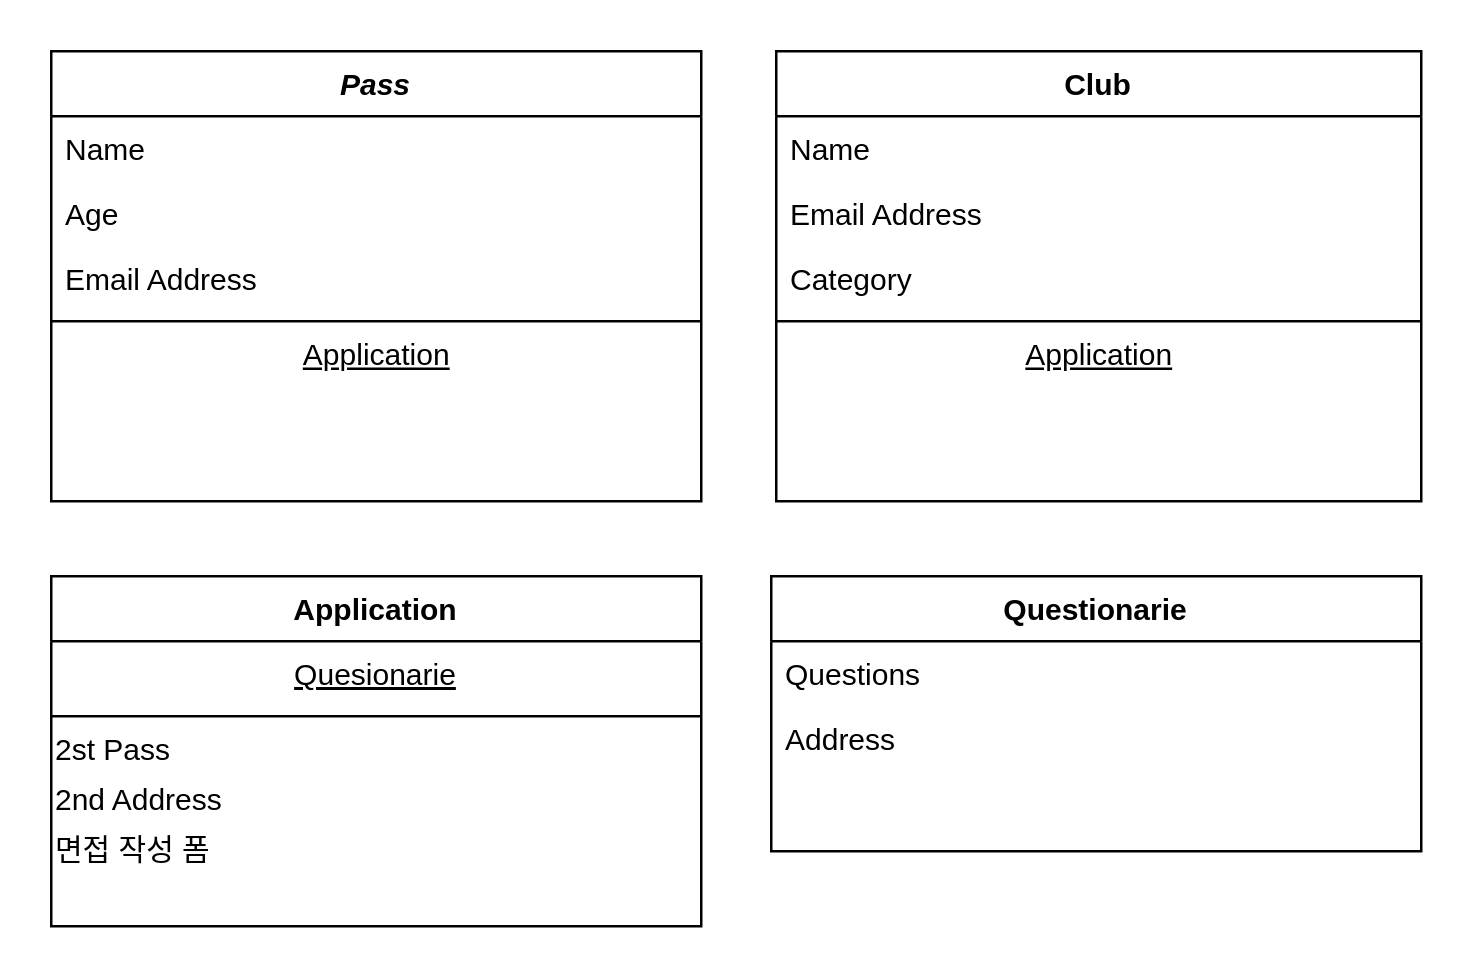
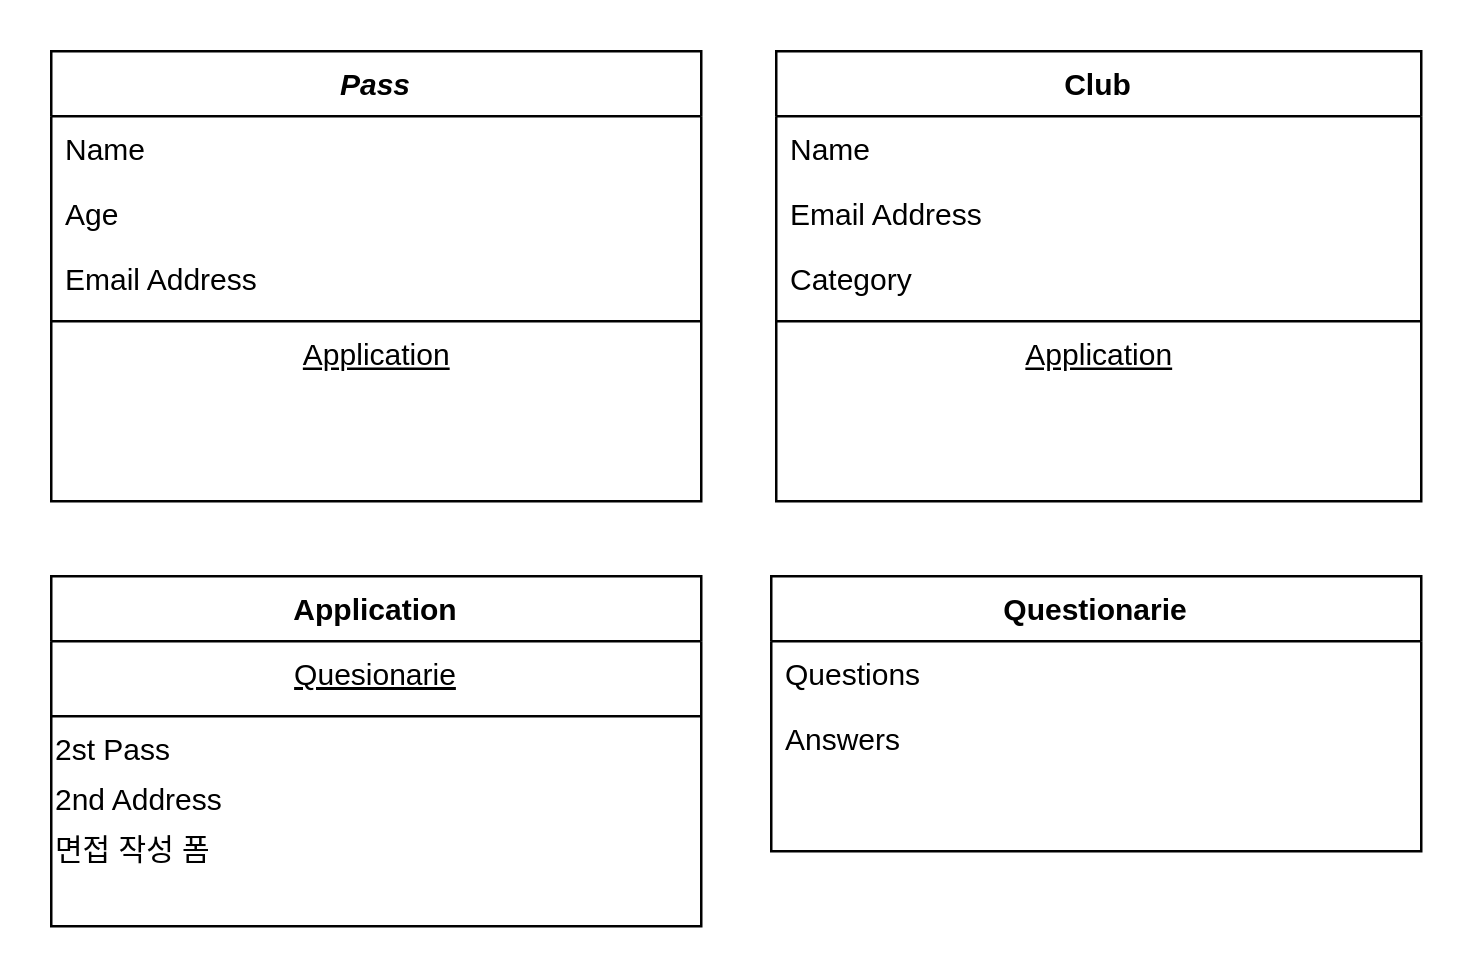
node "Address": label "Address" -> "Answers"
